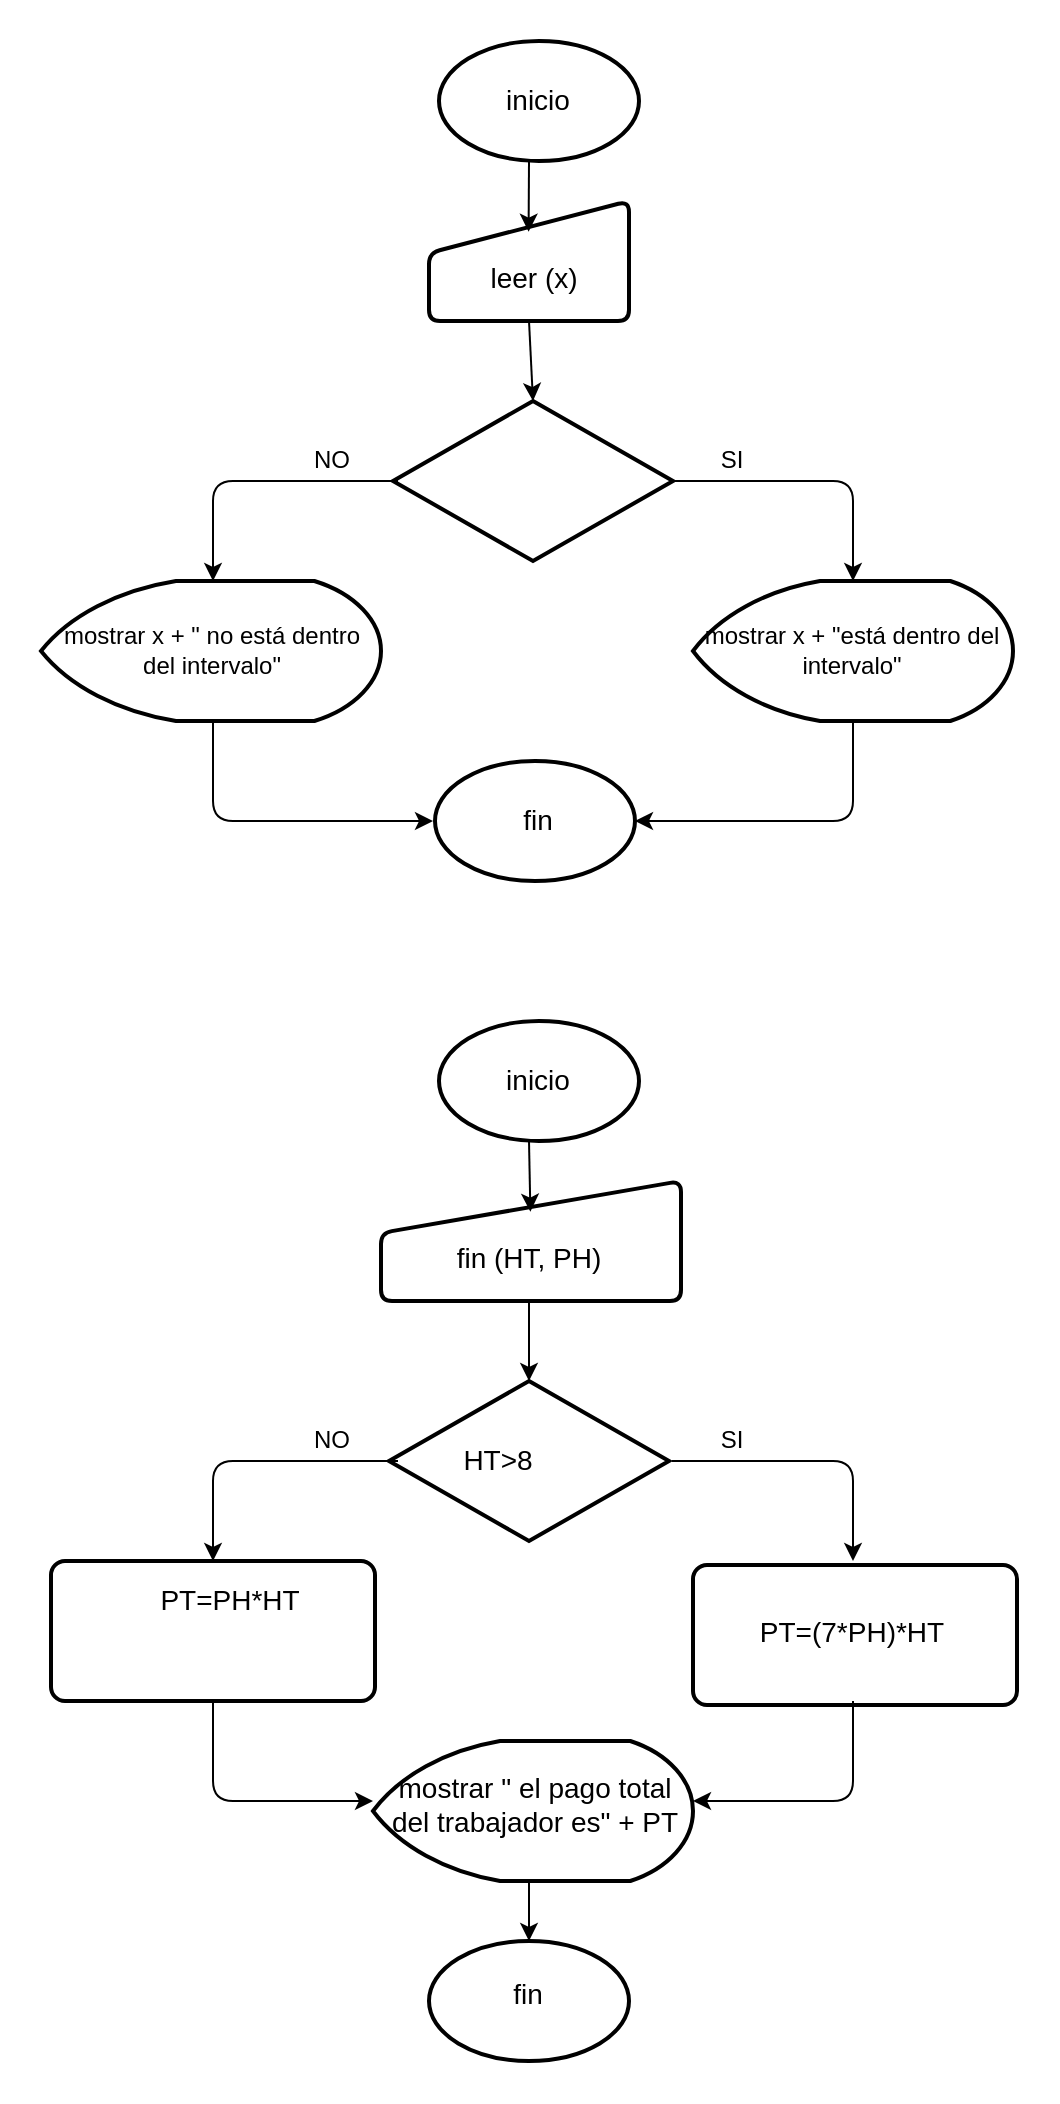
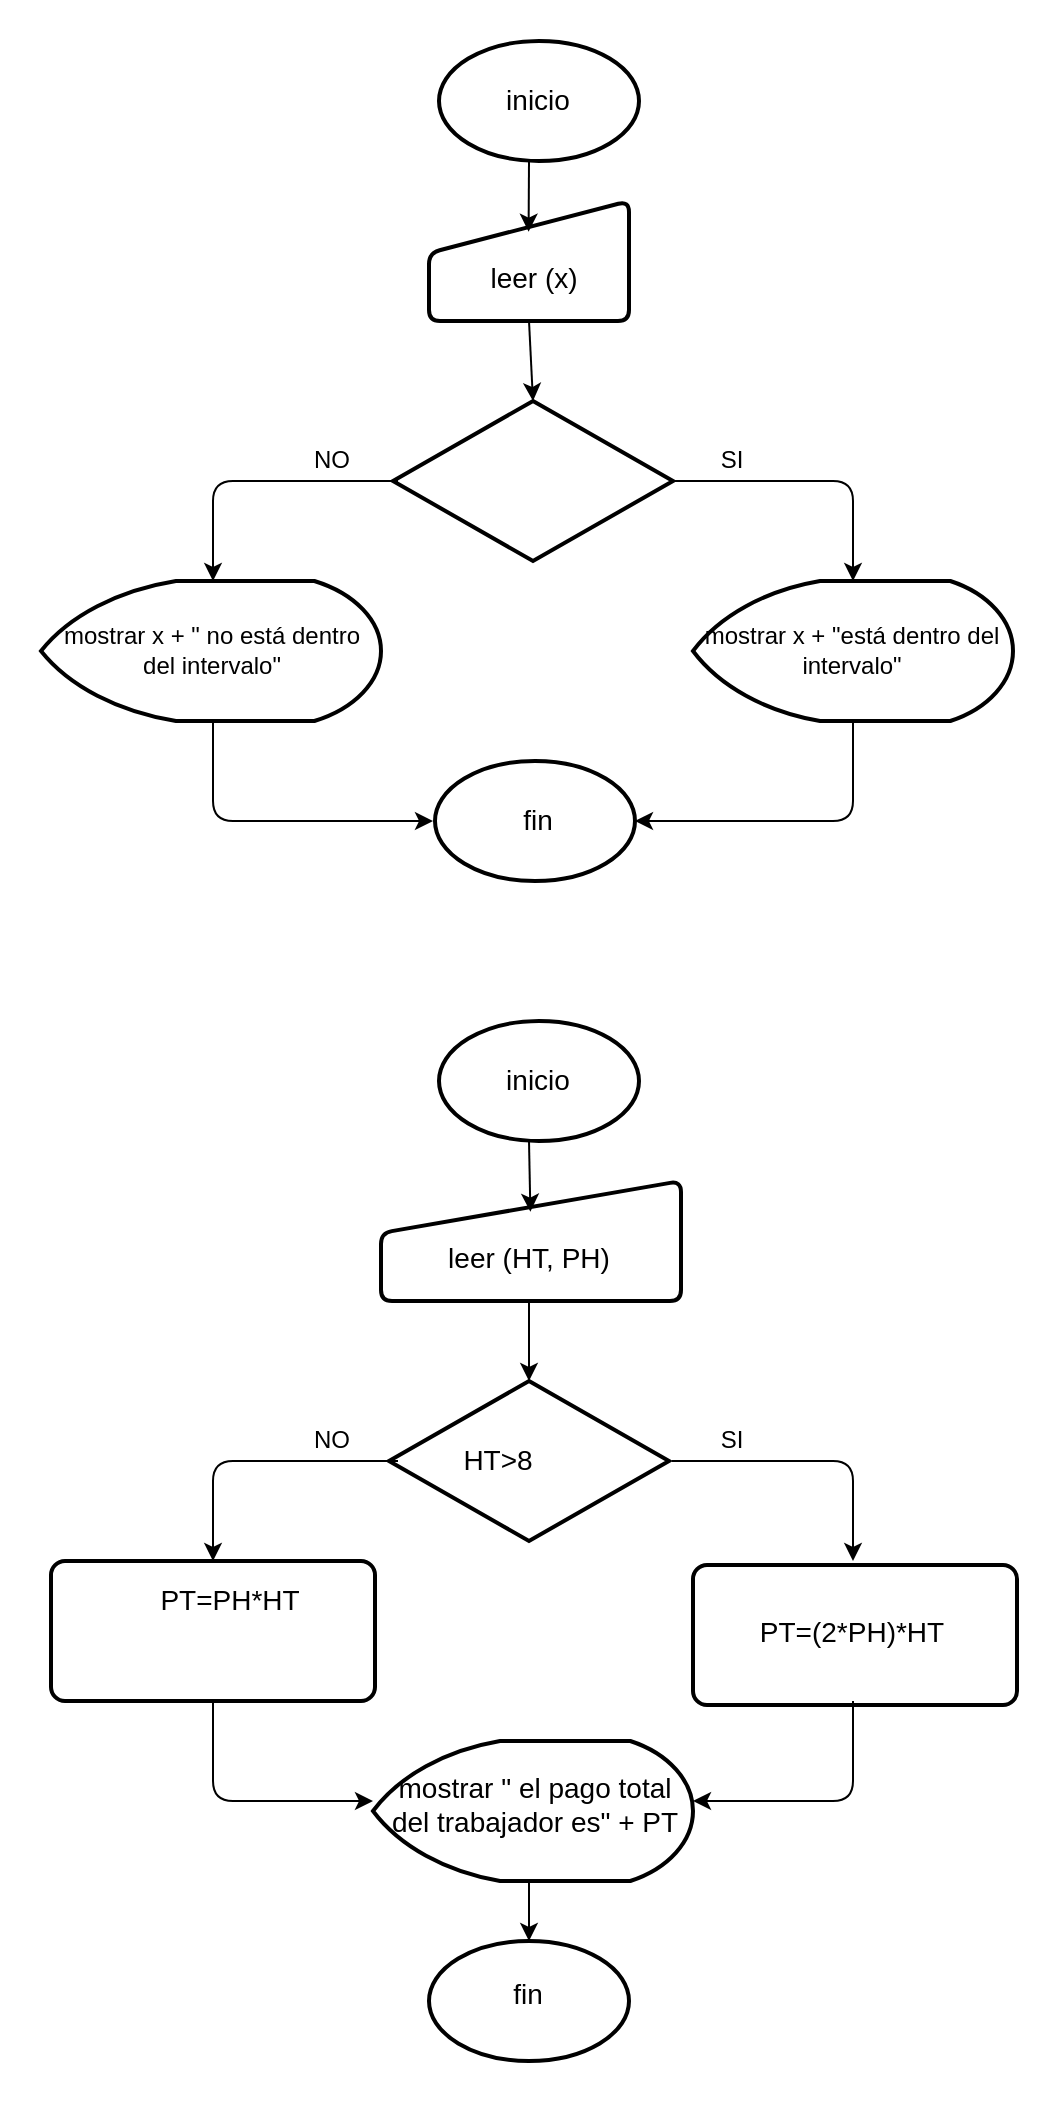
node "fin (HT, PH)": label "fin (HT, PH)" -> "leer (HT, PH)"
node "PT=(7*PH)*HT": label "PT=(7*PH)*HT" -> "PT=(2*PH)*HT"
